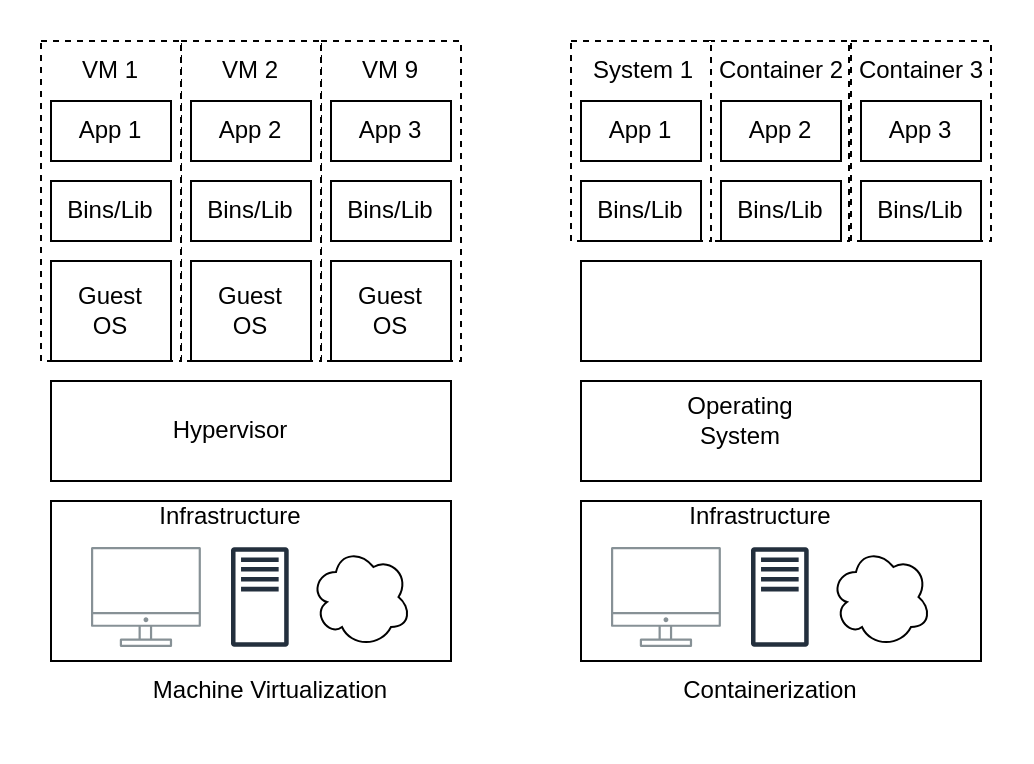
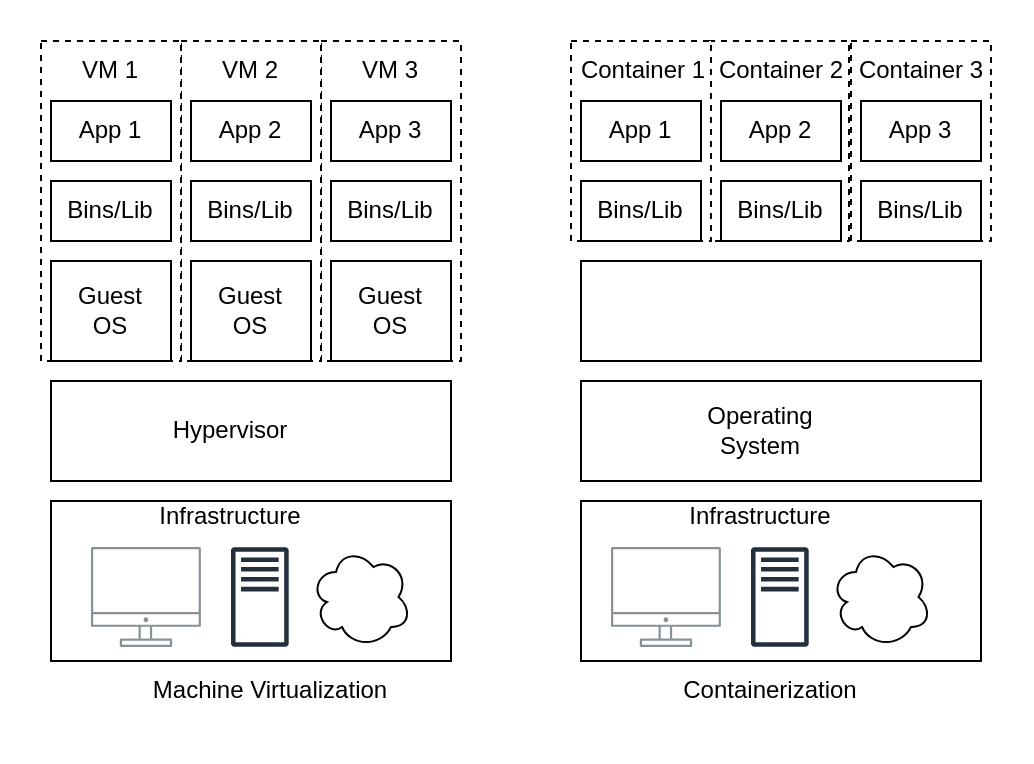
node "VM 9": label "VM 9" -> "VM 3"
node "System 1": label "System 1" -> "Container 1"
node "Operating System": moved (741, 421) -> (761, 431)
